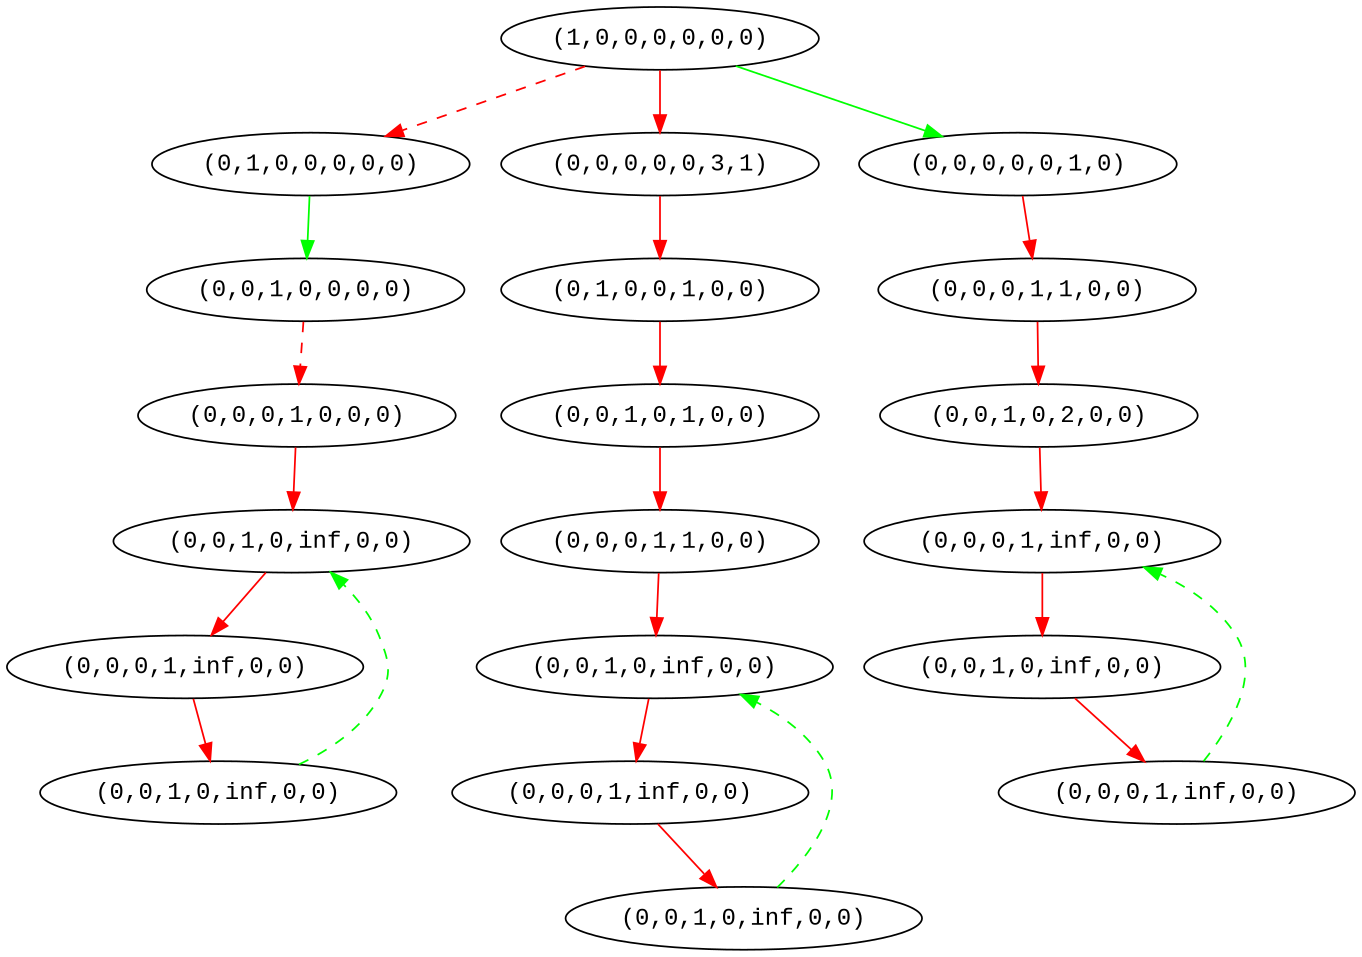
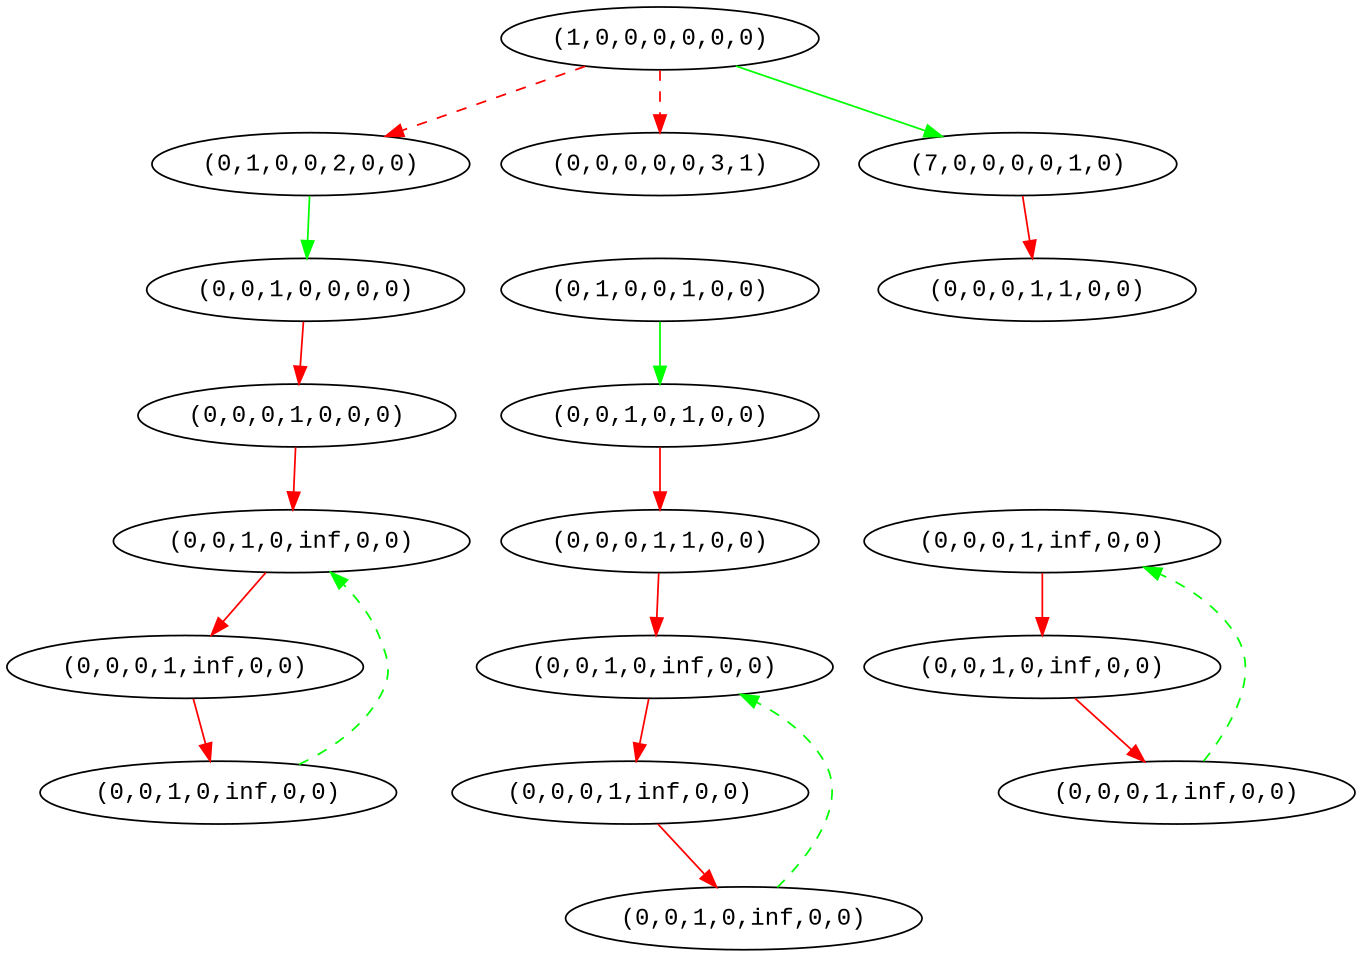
edge "(1,0,0,0,0,0,0)" -> "(0,0,0,0,0,3,1)": style solid -> dashed
node "(0,1,0,0,0,0,0)": label "(0,1,0,0,0,0,0)" -> "(0,1,0,0,2,0,0)"
node "(0,0,0,0,0,1,0)": label "(0,0,0,0,0,1,0)" -> "(7,0,0,0,0,1,0)"
edge "(0,0,0,0,0,3,1)" -> "(0,1,0,0,1,0,0)": removed
edge "(0,0,1,0,0,0,0)" -> "(0,0,0,1,0,0,0)": style dashed -> solid
edge "(0,1,0,0,1,0,0)" -> "(0,0,1,0,1,0,0)": color red -> green
node "(0,0,1,0,2,0,0)": removed
